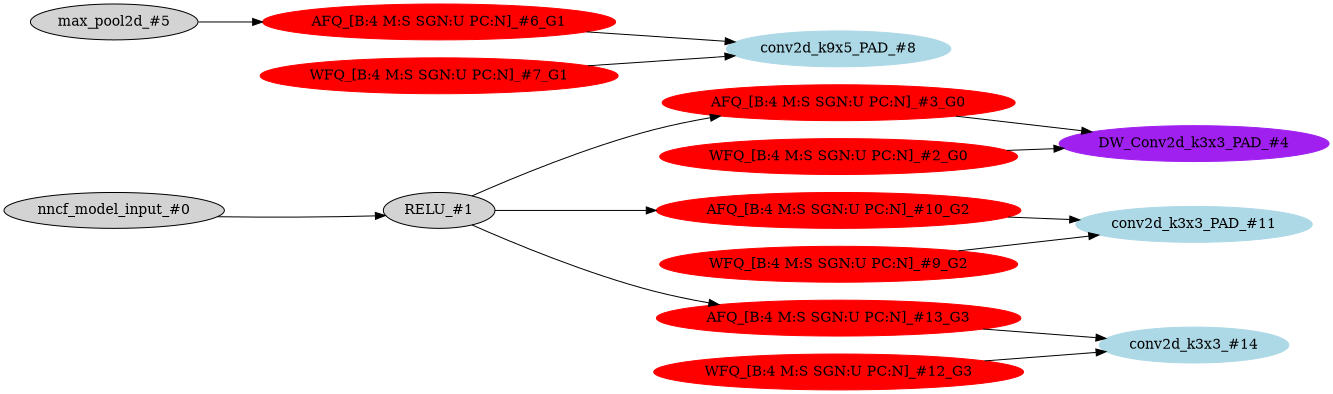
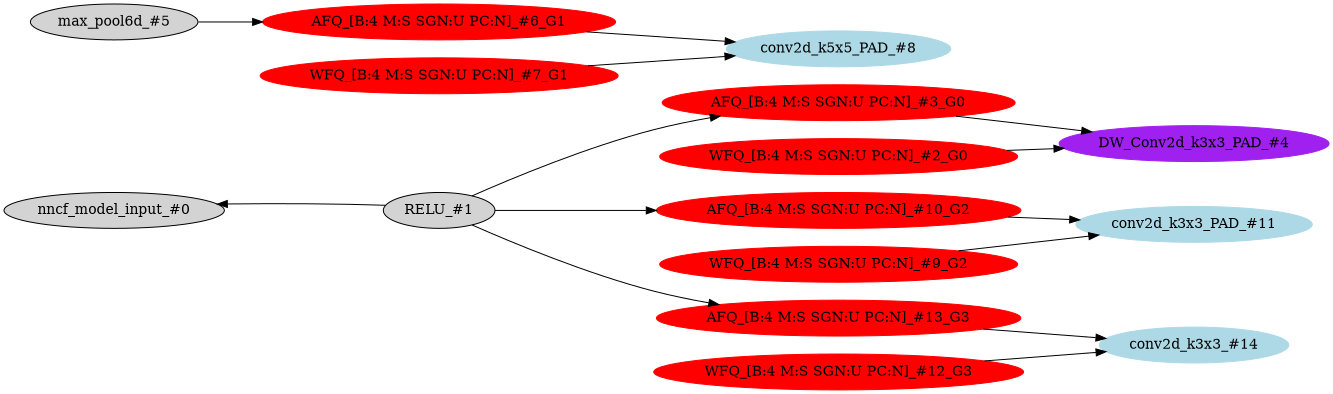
node "max_pool2d_#5": label "max_pool2d_#5" -> "max_pool6d_#5"
node "conv2d_k9x5_PAD_#8": label "conv2d_k9x5_PAD_#8" -> "conv2d_k5x5_PAD_#8"
edge "nncf_model_input_#0" -> "RELU_#1": reversed
